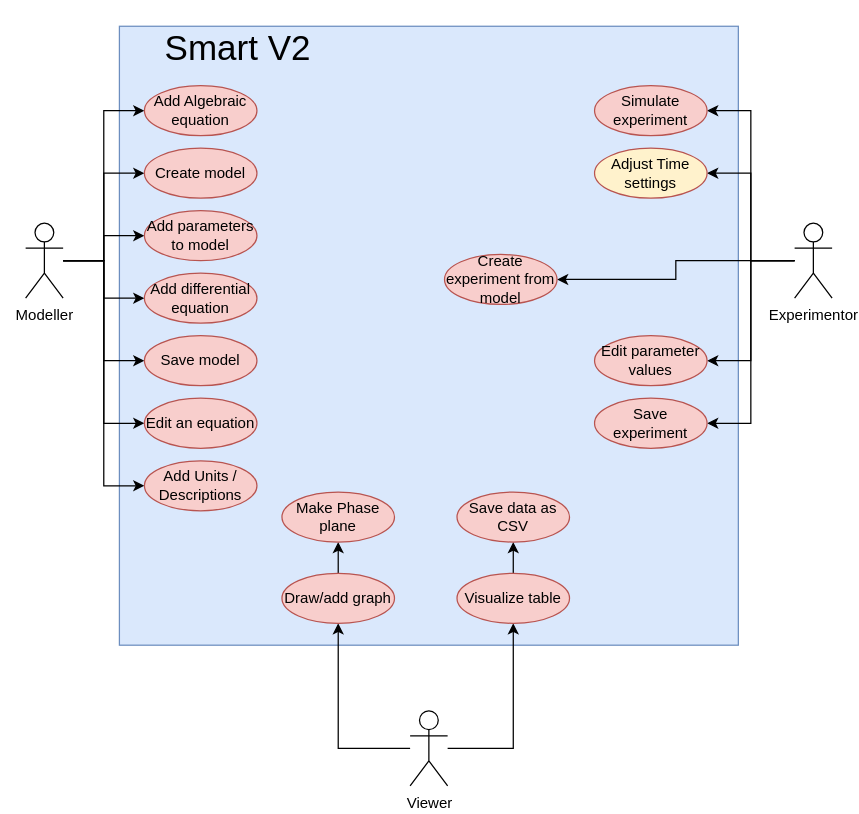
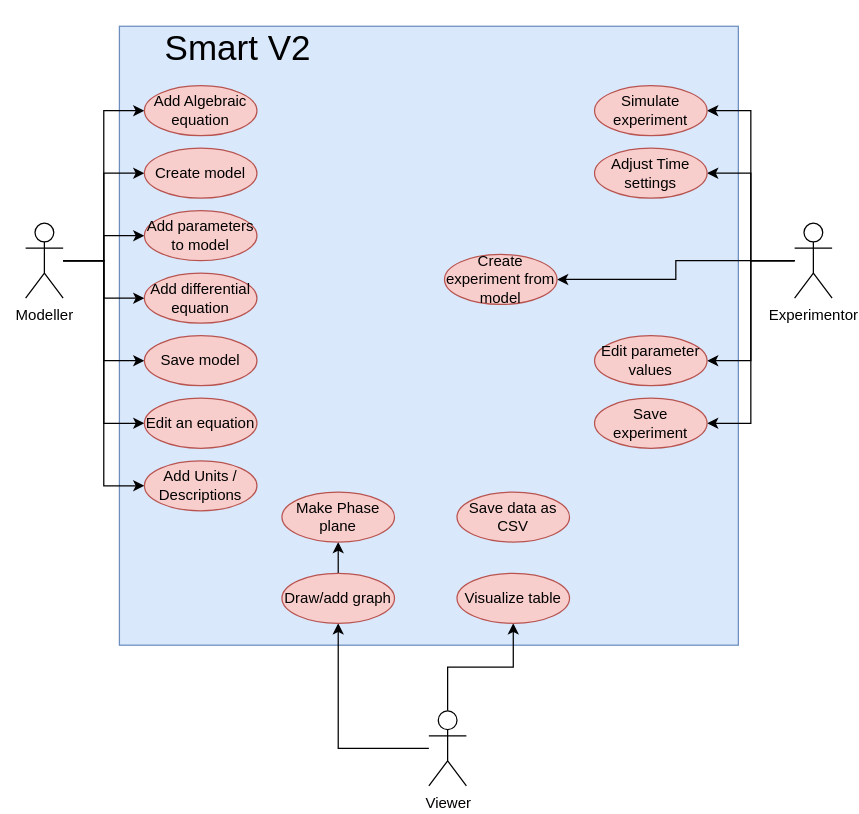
node "Adjust Time settings": fillcolor #fff2cc -> #f8cecc
edge "Visualize table" -> "Save data as CSV": removed
node "Viewer": moved (429, 748) -> (448, 748)
